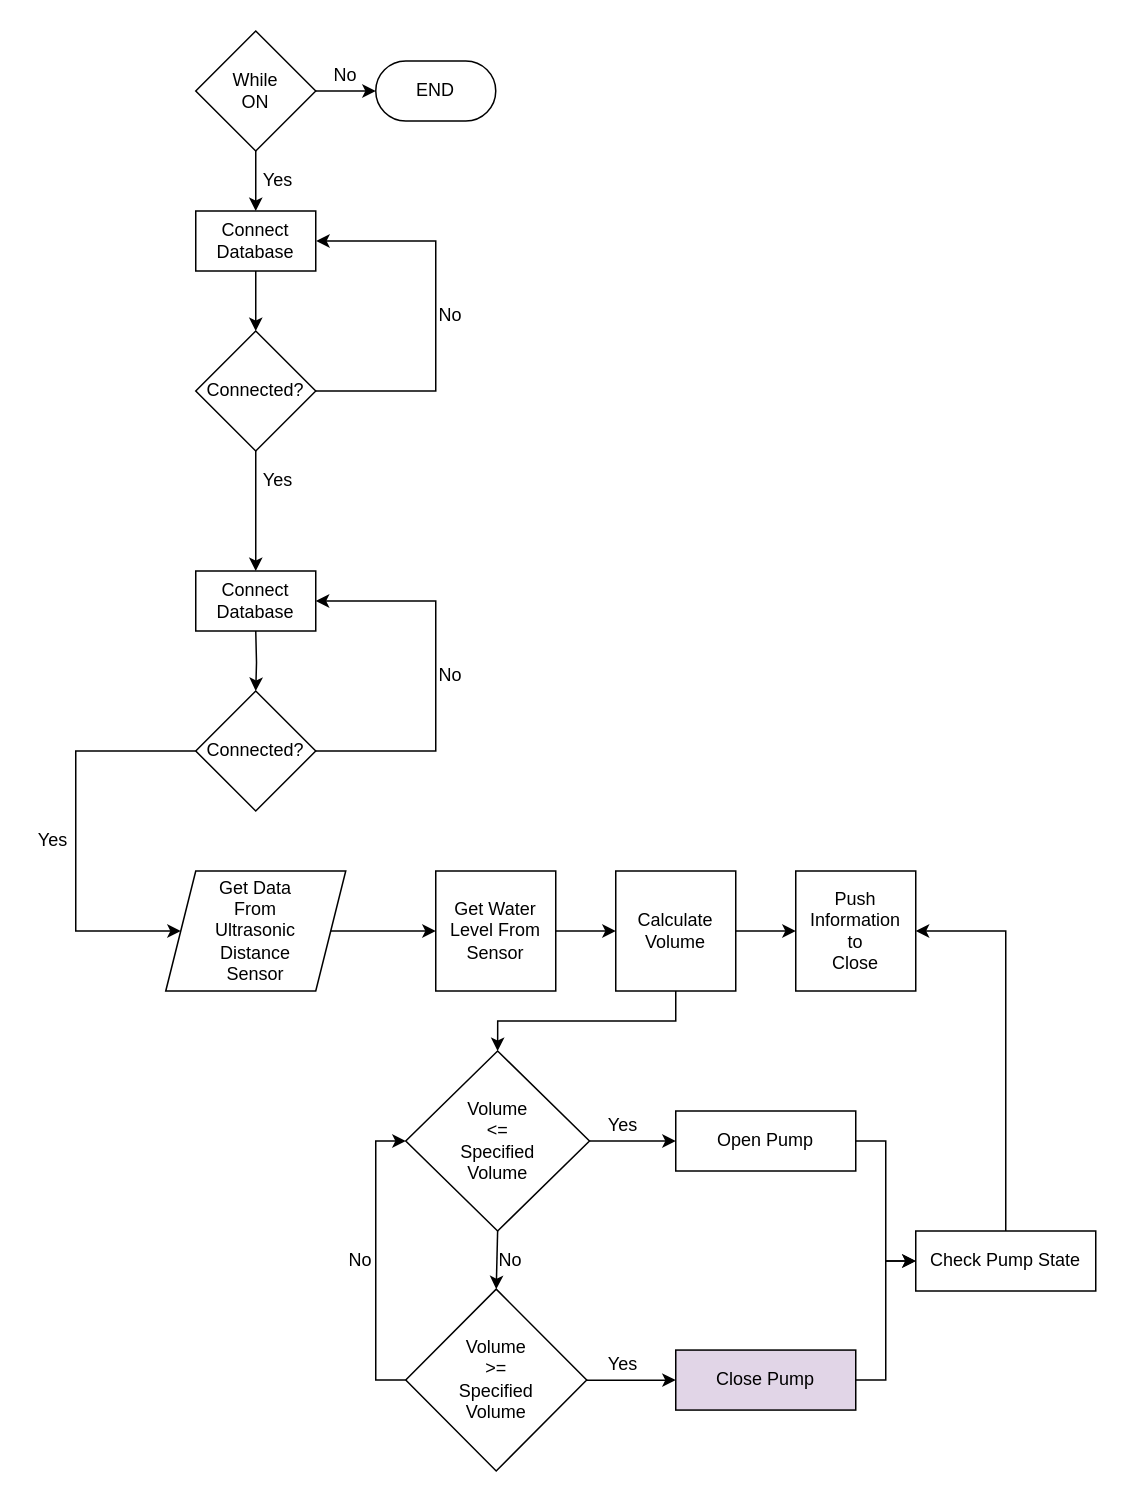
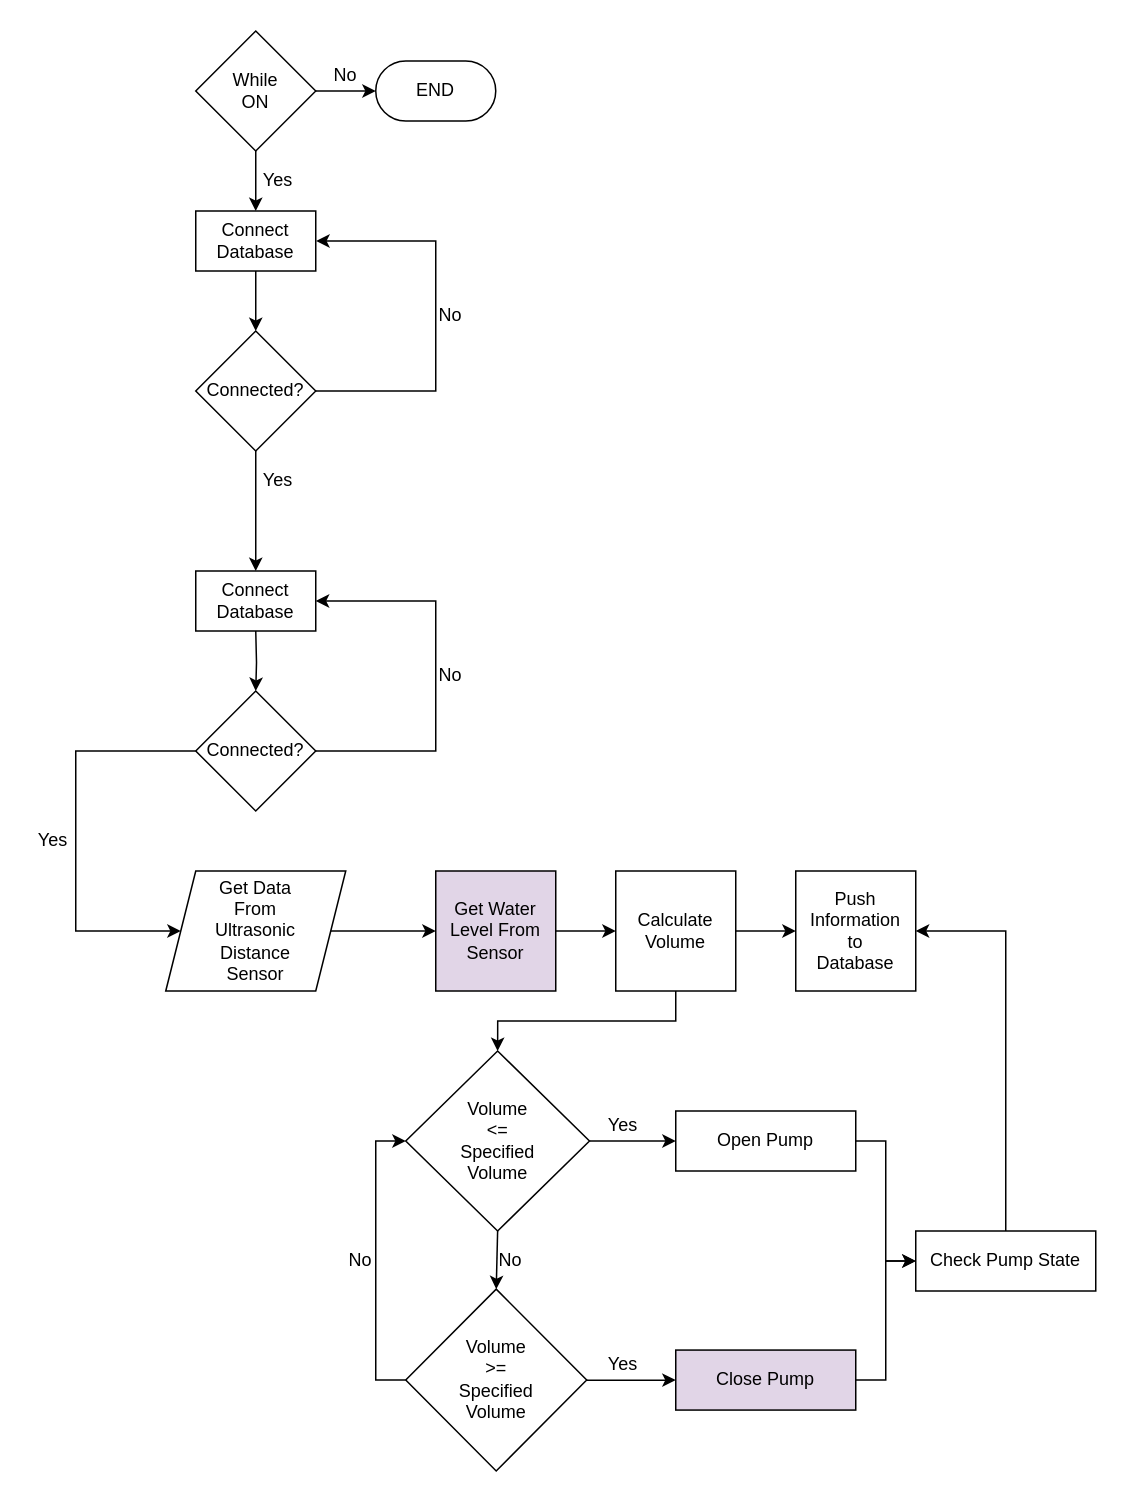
node "Get Water Level From Sensor": fillcolor #ffffff -> #e1d5e7
node "Push Information to Close": label "Push Information to Close" -> "Push Information to Database"
